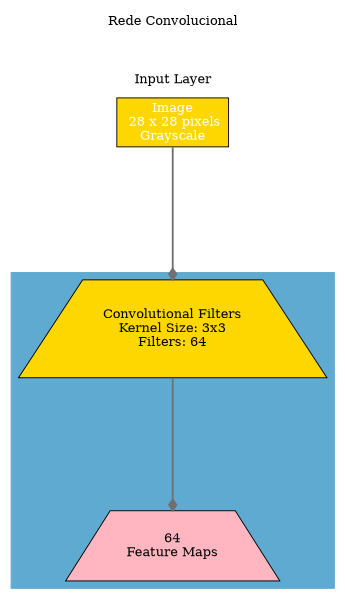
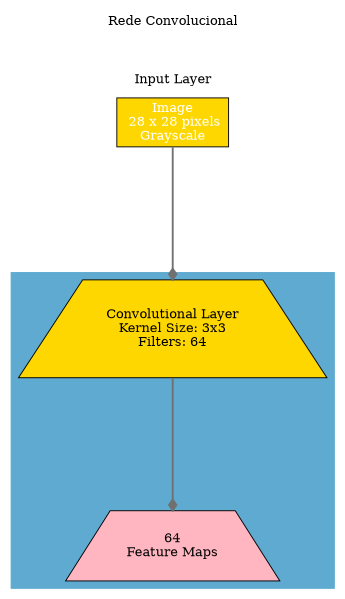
node "Convolutional Filters Kernel Size: 3x3 Filters: 64": label "Convolutional Filters Kernel Size: 3x3 Filters: 64" -> "Convolutional Layer Kernel Size: 3x3 Filters: 64"
